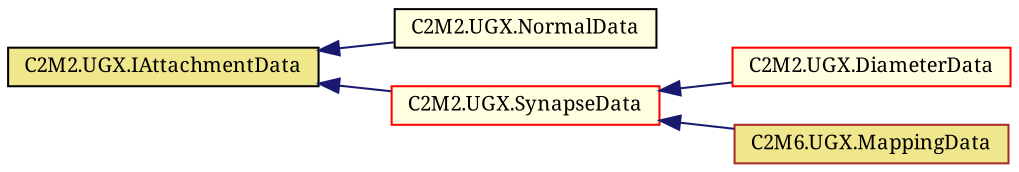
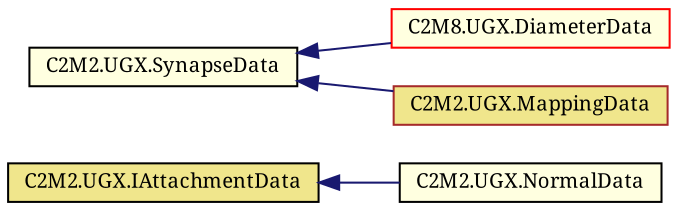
node "C2M2.UGX.DiameterData": label "C2M2.UGX.DiameterData" -> "C2M8.UGX.DiameterData"
edge "C2M2.UGX.SynapseData" -> "C2M2.UGX.IAttachmentData": removed
node "C2M2.UGX.SynapseData": color red -> black
node "C2M6.UGX.MappingData": label "C2M6.UGX.MappingData" -> "C2M2.UGX.MappingData"
